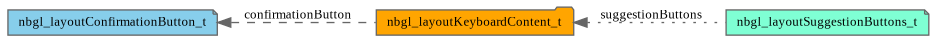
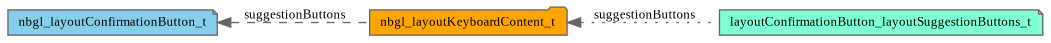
edge "nbgl_layoutKeyboardContent_t" -> "nbgl_layoutConfirmationButton_t": label " confirmationButton" -> " suggestionButtons"
node "nbgl_layoutSuggestionButtons_t": label "nbgl_layoutSuggestionButtons_t" -> "layoutConfirmationButton_layoutSuggestionButtons_t"
